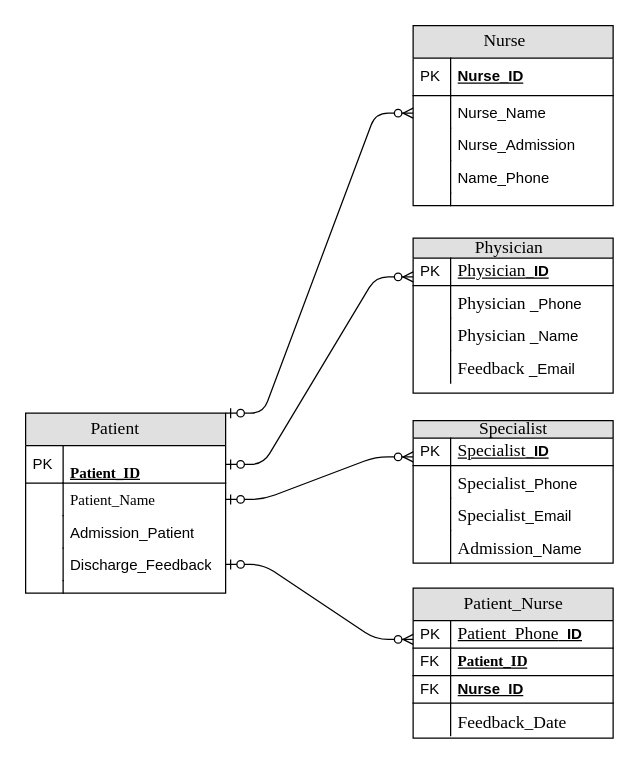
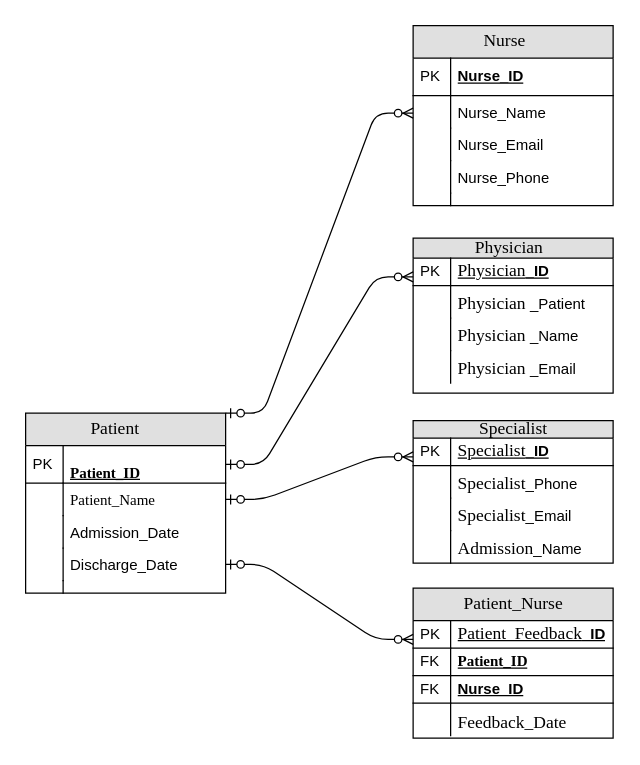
node "Nurse_Admission": label "Nurse_Admission" -> "Nurse_Email"
node "Name_Phone": label "Name_Phone" -> "Nurse_Phone"
node "Physician _Phone": label "Physician _Phone" -> "Physician _Patient"
node "Feedback _Email": label "Feedback _Email" -> "Physician _Email"
node "Admission_Patient": label "Admission_Patient" -> "Admission_Date"
node "Discharge_Feedback": label "Discharge_Feedback" -> "Discharge_Date"
node "Patient_Phone_ID": label "Patient_Phone_ID" -> "Patient_Feedback_ID"
